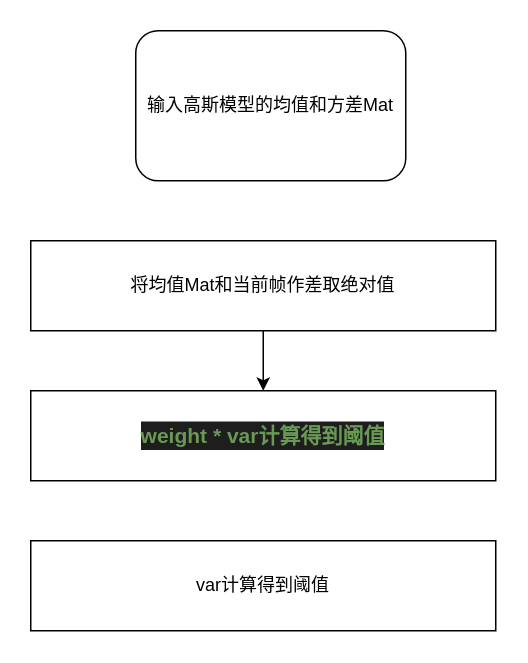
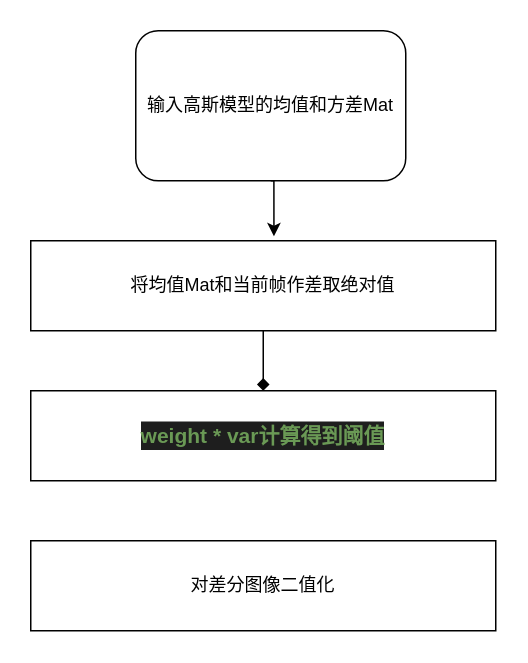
edge "输入高斯模型的均值和方差Mat" -> "将均值Mat和当前帧作差取绝对值": added
edge "将均值Mat和当前帧作差取绝对值" -> "weight * var计算得到阈值": arrowhead classic -> diamond
node "var计算得到阈值": label "var计算得到阈值" -> "对差分图像二值化"
